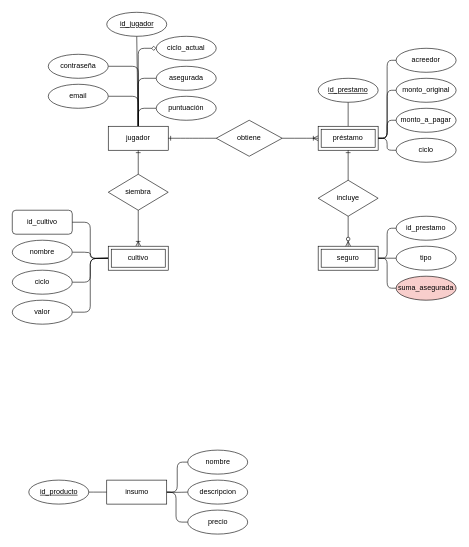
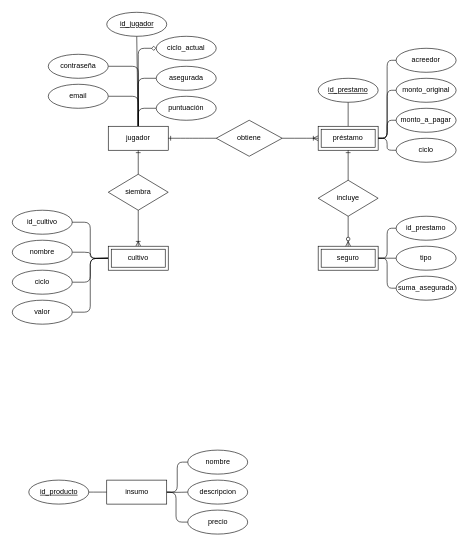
node "id_cultivo": shape rounded rectangle -> ellipse
node "suma_asegurada": fillcolor #f8cecc -> #ffffff
